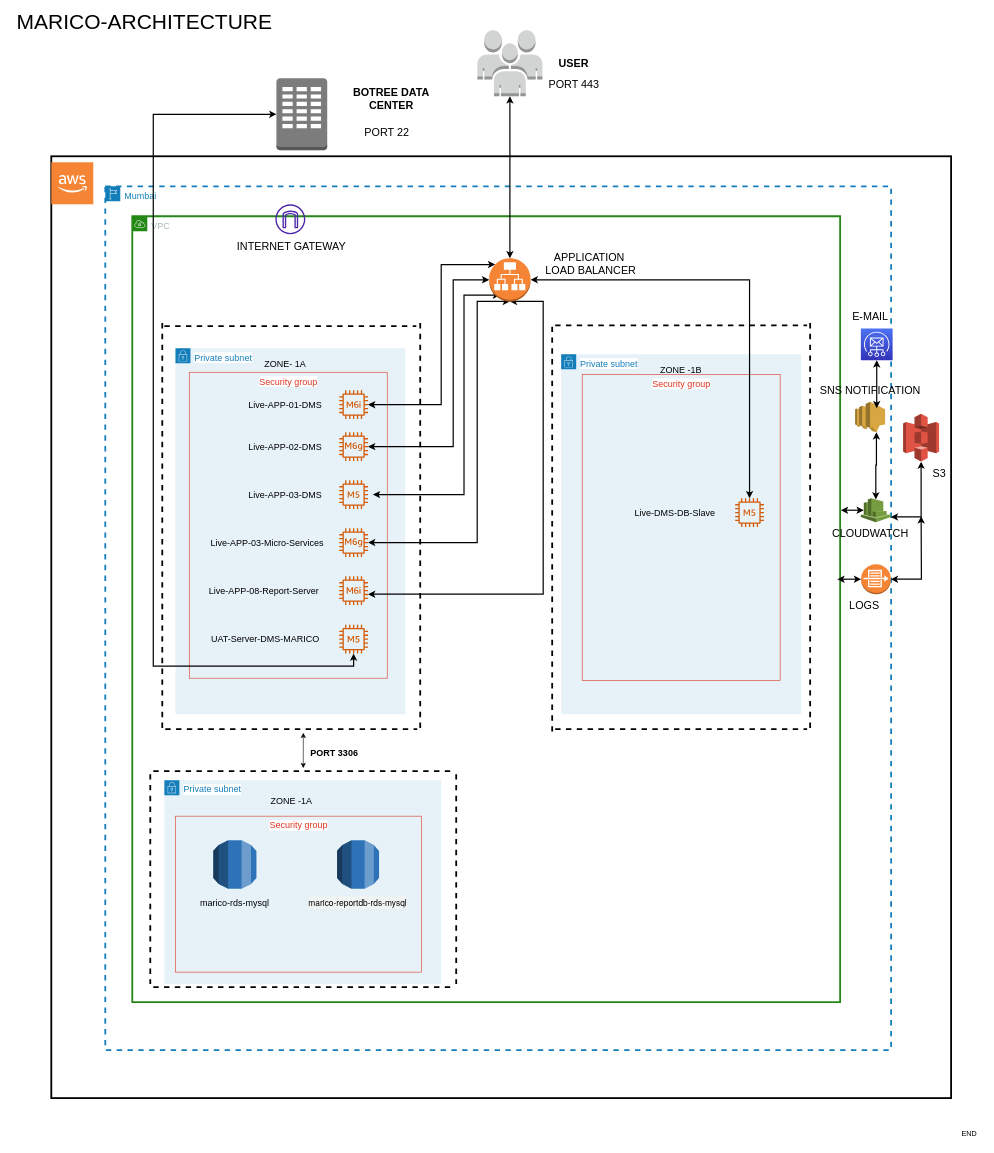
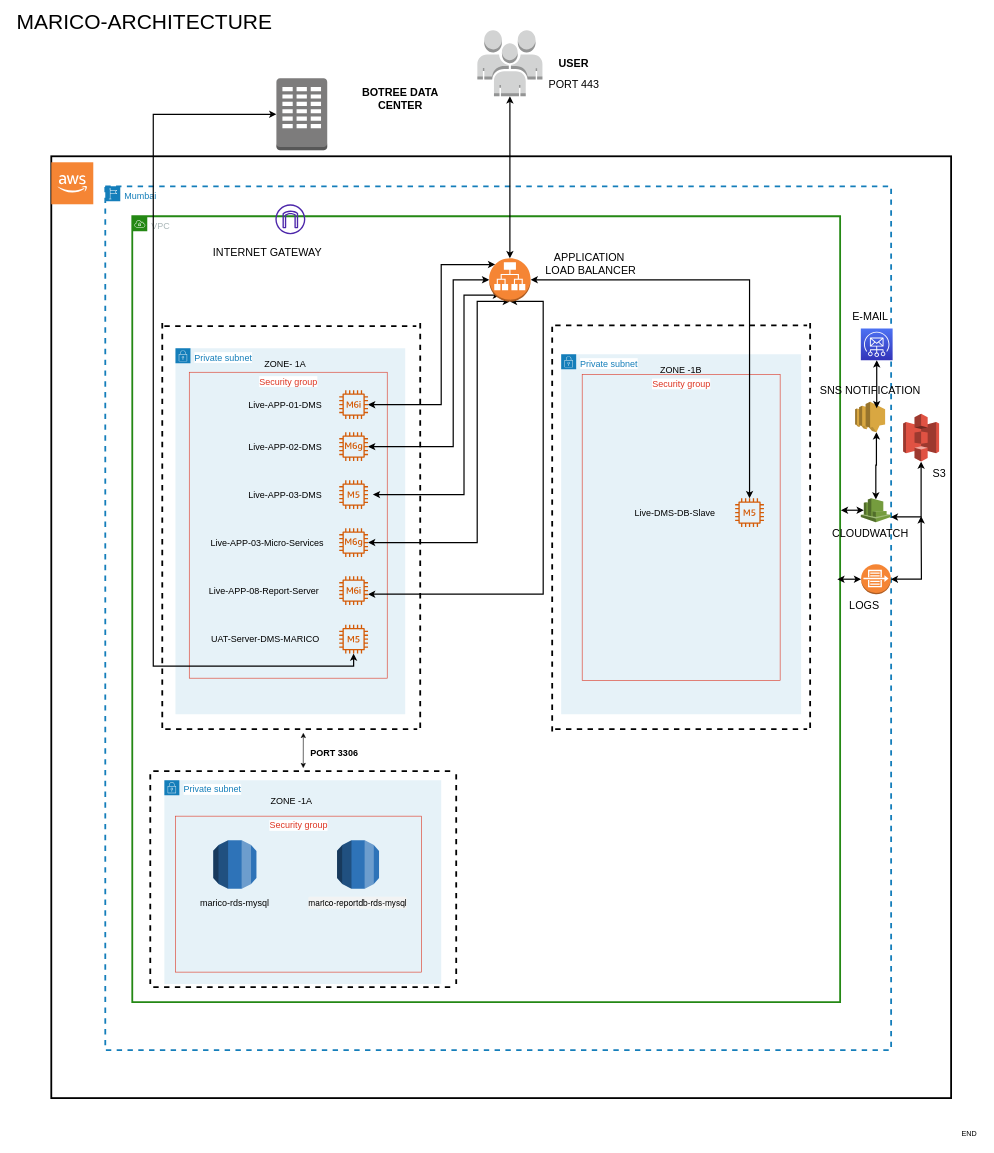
node "BOTREE DATA CENTER": moved (392, 99) -> (401, 99)
node "PORT 22": removed
node "INTERNET GATEWAY": moved (291, 246) -> (267, 252)
